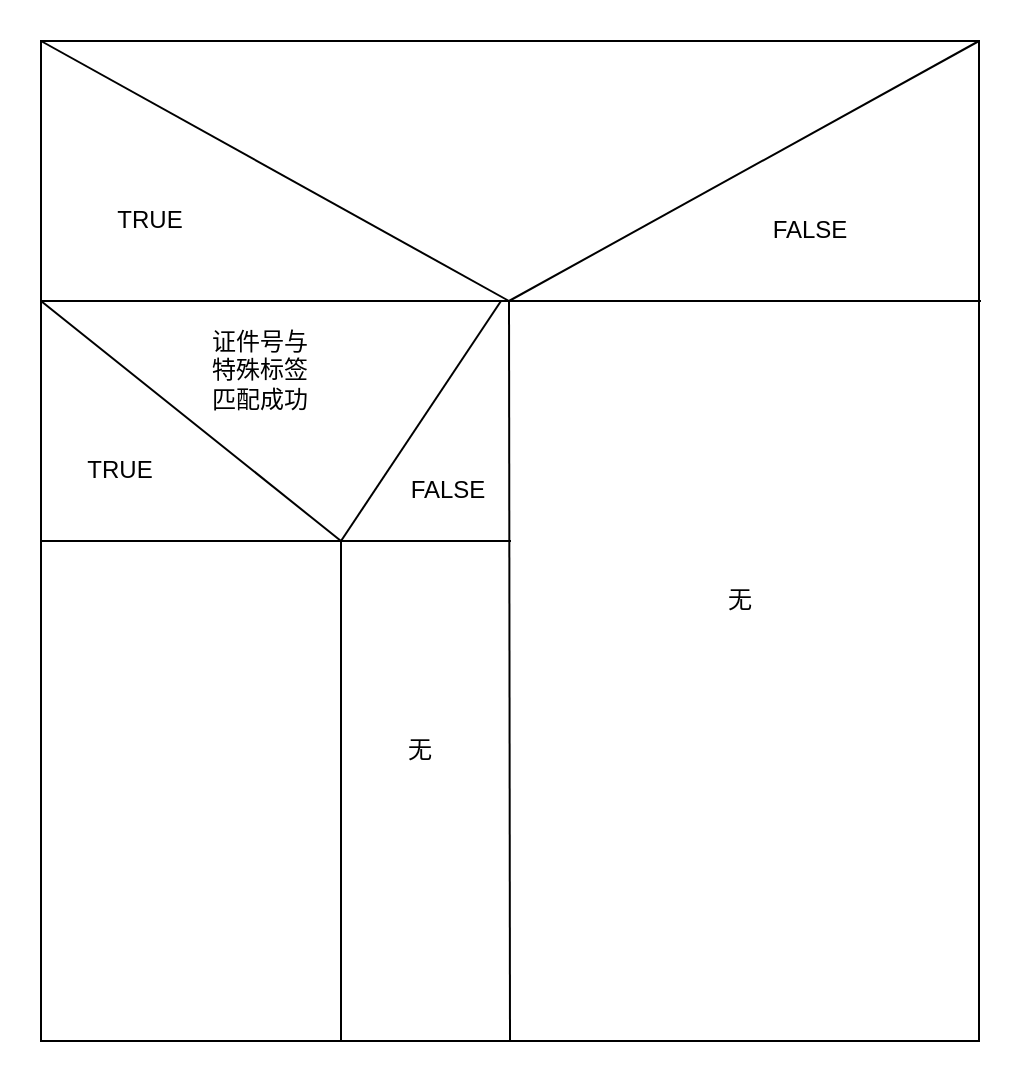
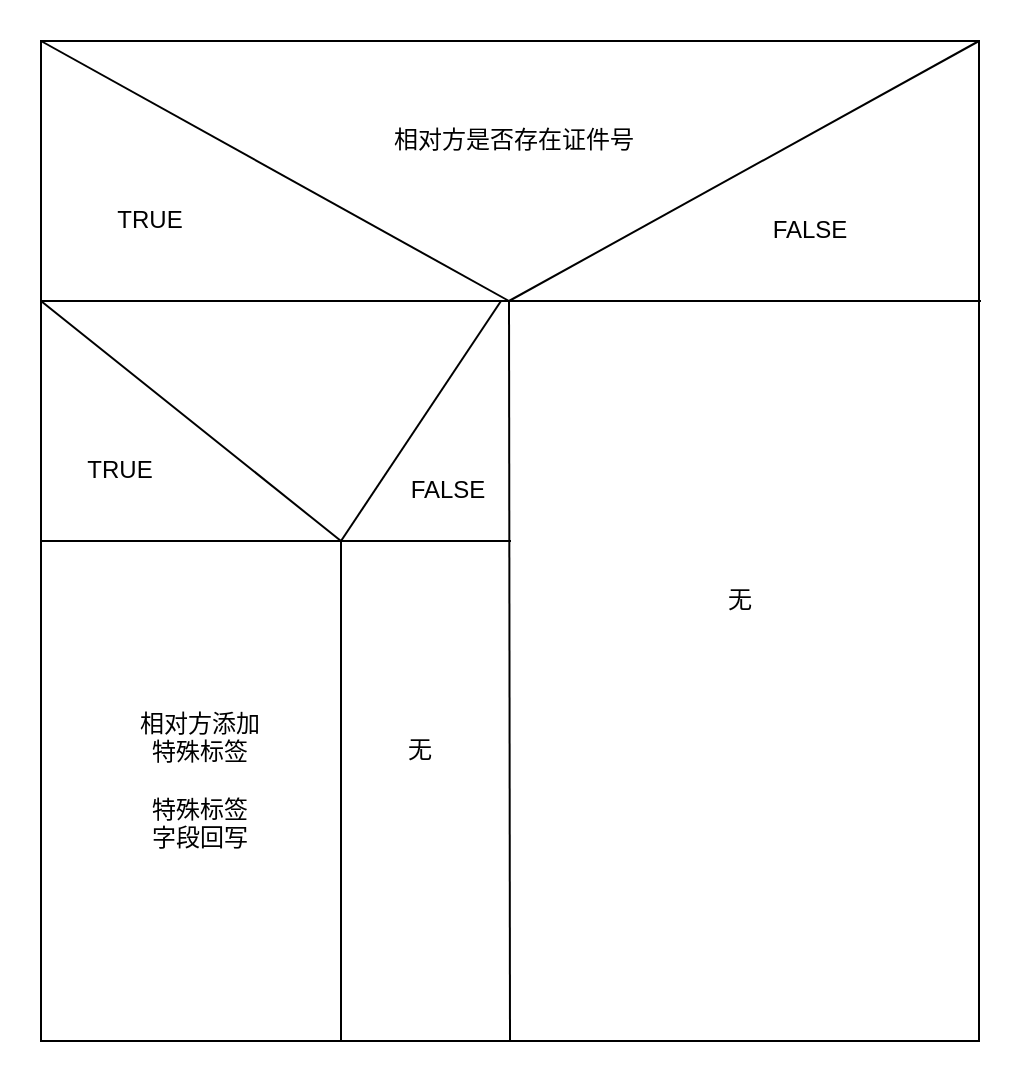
node "相对方是否存在证件号": added
node "证件号与特殊标签匹配成功": removed
node "相对方添加 特殊标签 特殊标签 字段回写": added
